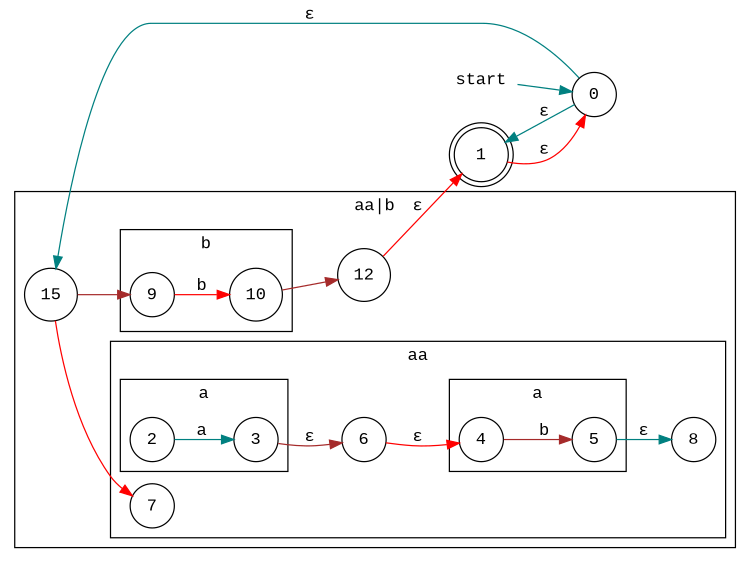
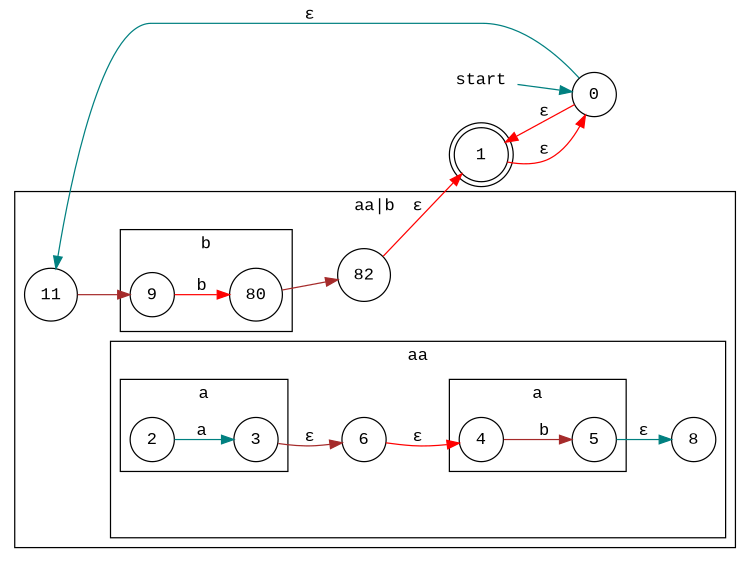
edge "0" -> "1": color teal -> red
node "12": label "12" -> "82"
node "15": label "15" -> "11"
node "10": label "10" -> "80"
node "7": removed
